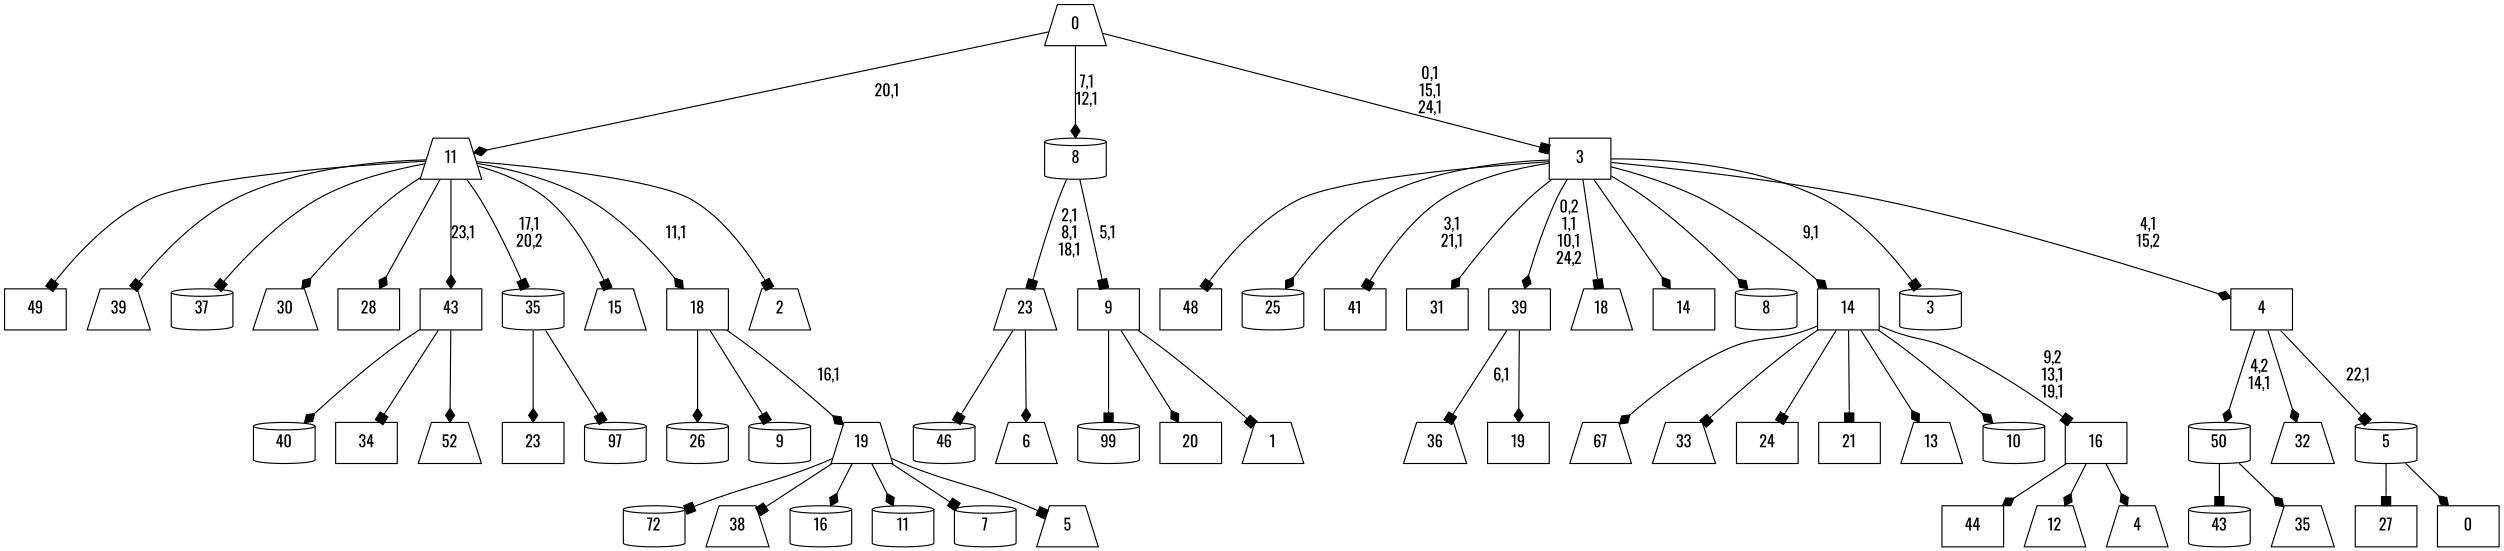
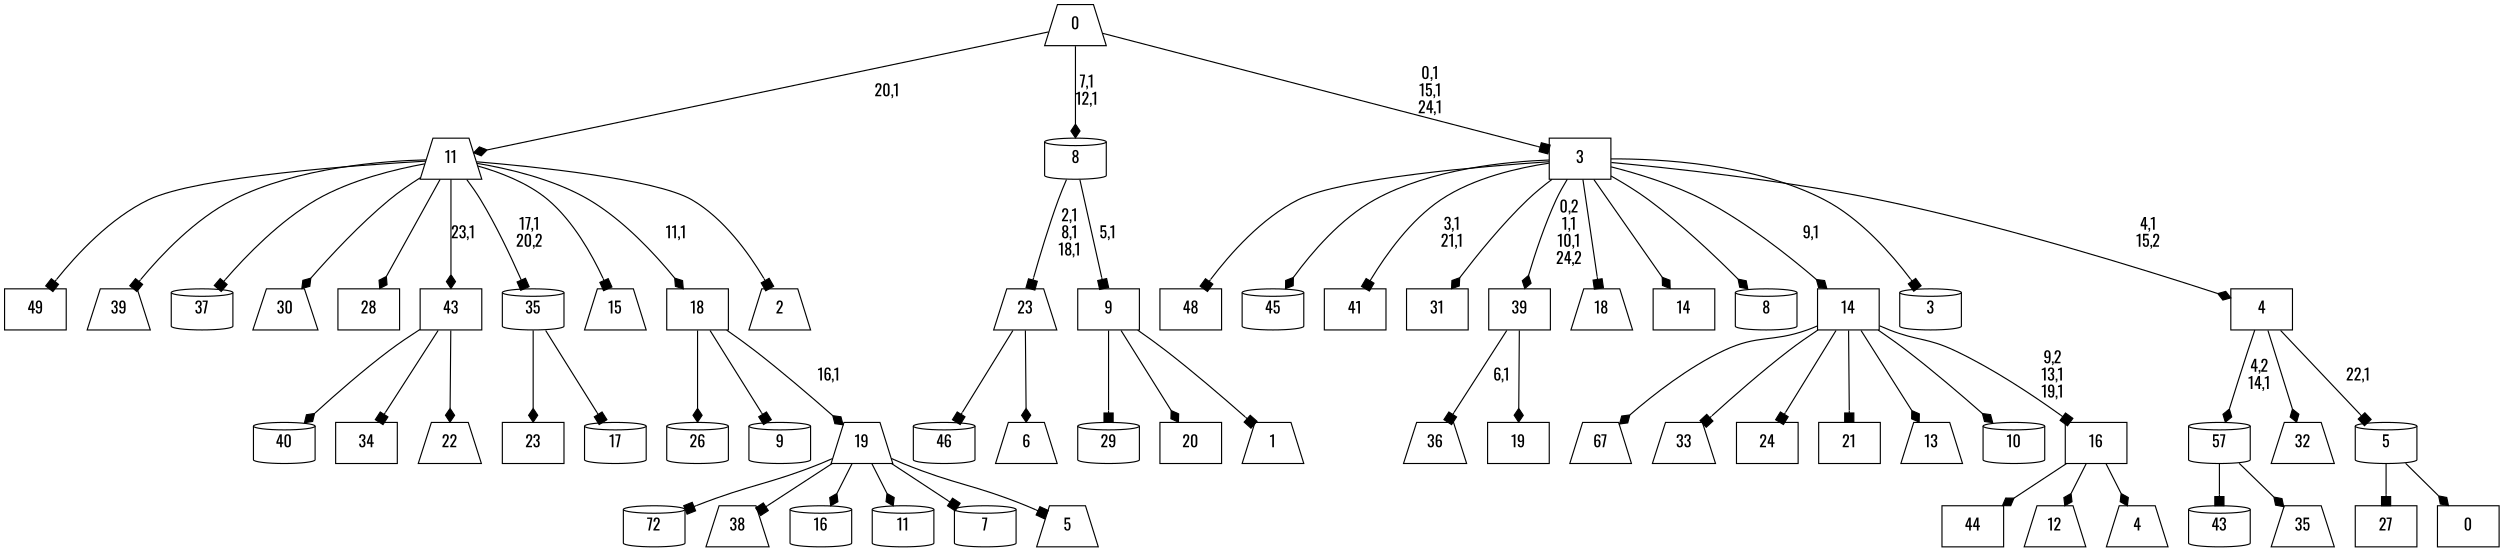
node "25": label "25" -> "45"
node "52": label "52" -> "22"
node "97": label "97" -> "17"
node "99": label "99" -> "29"
node "50": label "50" -> "57"
